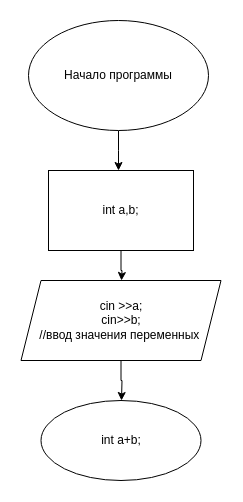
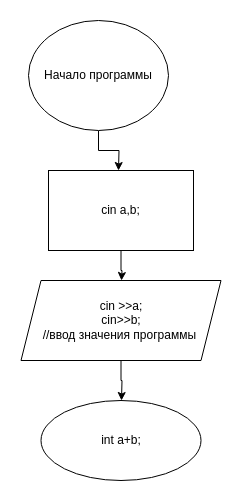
node "Начало программы": size 180x110 -> 140x110
node "int a,b;": label "int a,b;" -> "cin a,b;"
node "cin >>a; cin>>b; //ввод значения переменных": label "cin >>a; cin>>b; //ввод значения переменных" -> "cin >>a; cin>>b; //ввод значения программы"
